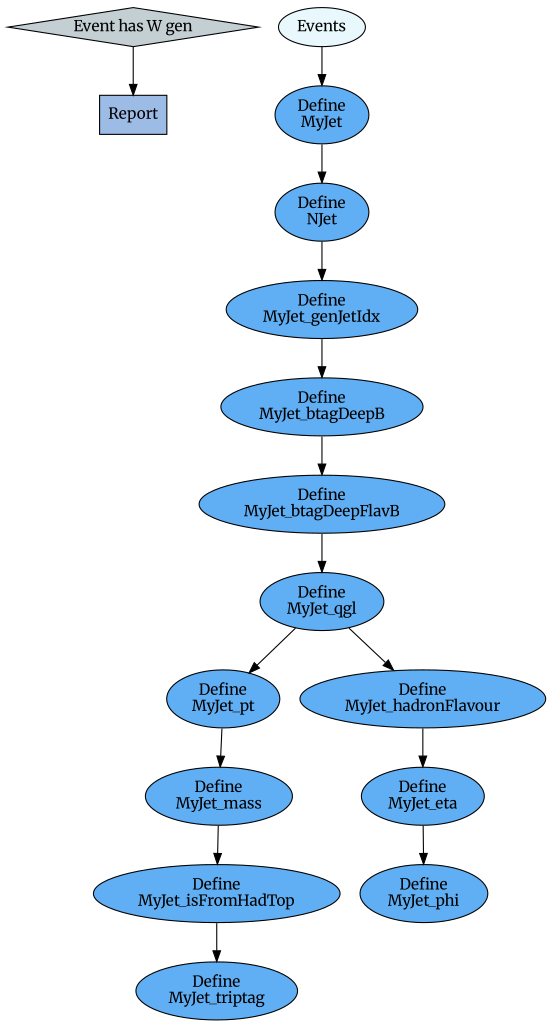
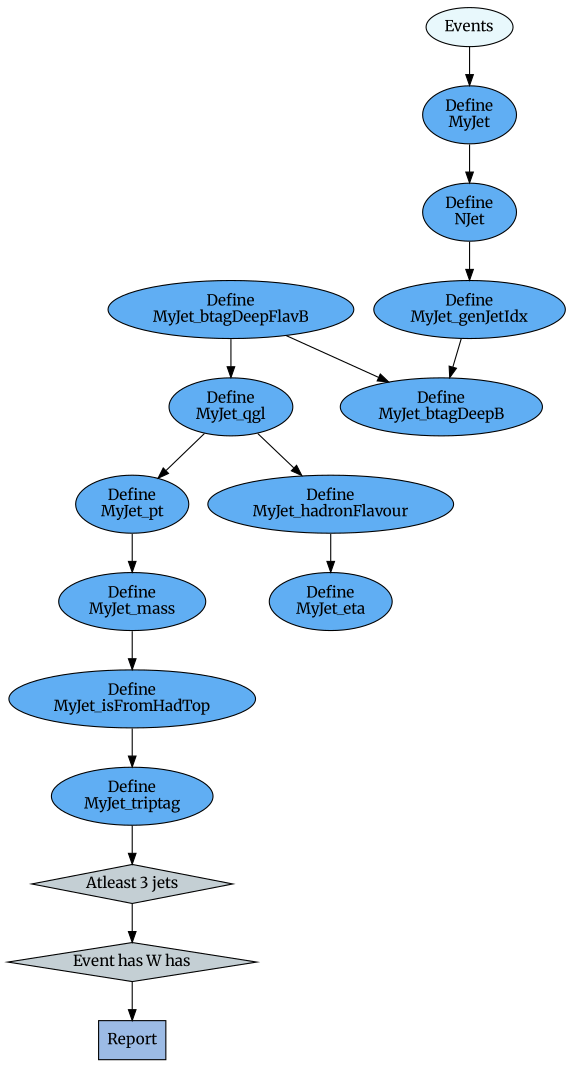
node "Event has W gen": label "Event has W gen" -> "Event has W has"
edge "Define MyJet_btagDeepB" -> "Define MyJet_btagDeepFlavB": reversed
node "Atleast 3 jets": added
node "Define MyJet_phi": removed
